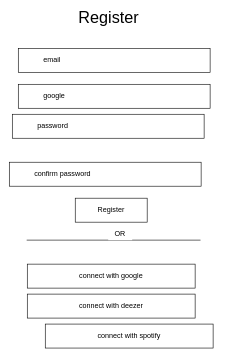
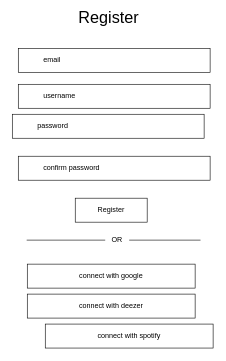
node "google": label "google" -> "username"
node "confirm password": moved (105, 174) -> (114, 168)
node "OR": moved (120, 234) -> (117, 240)
